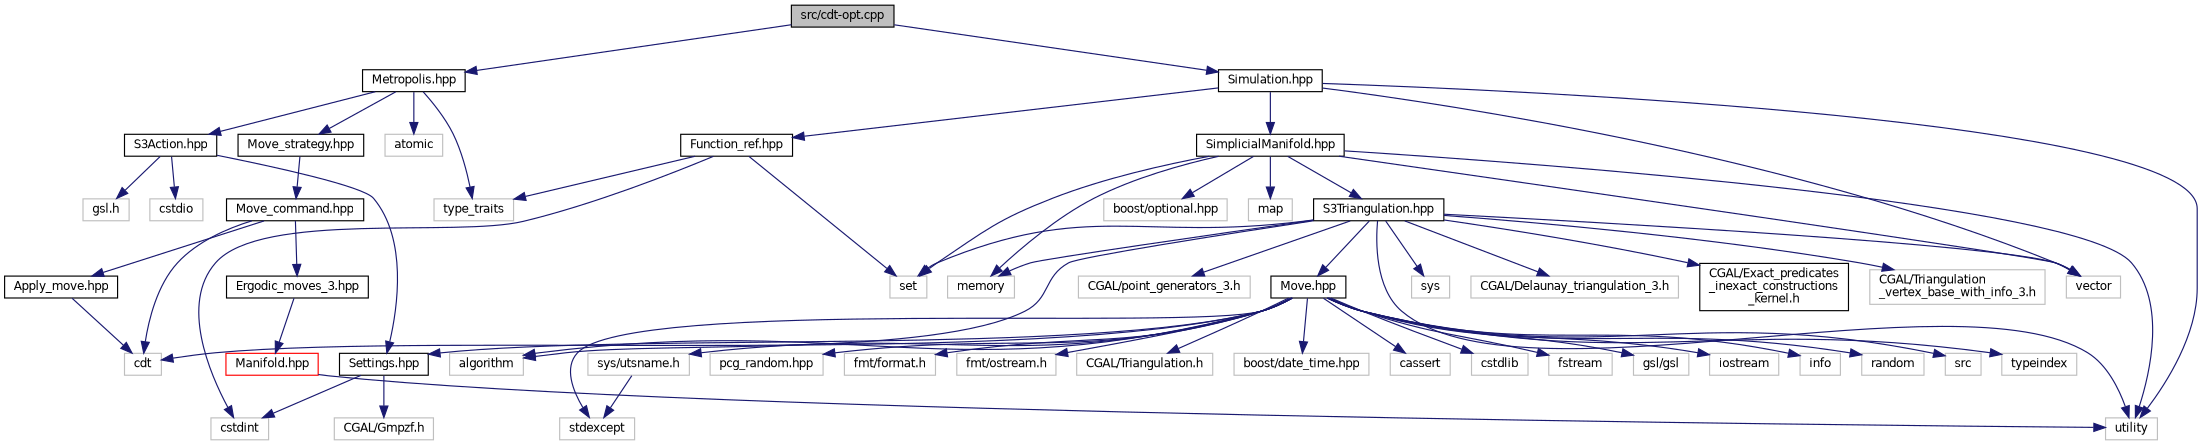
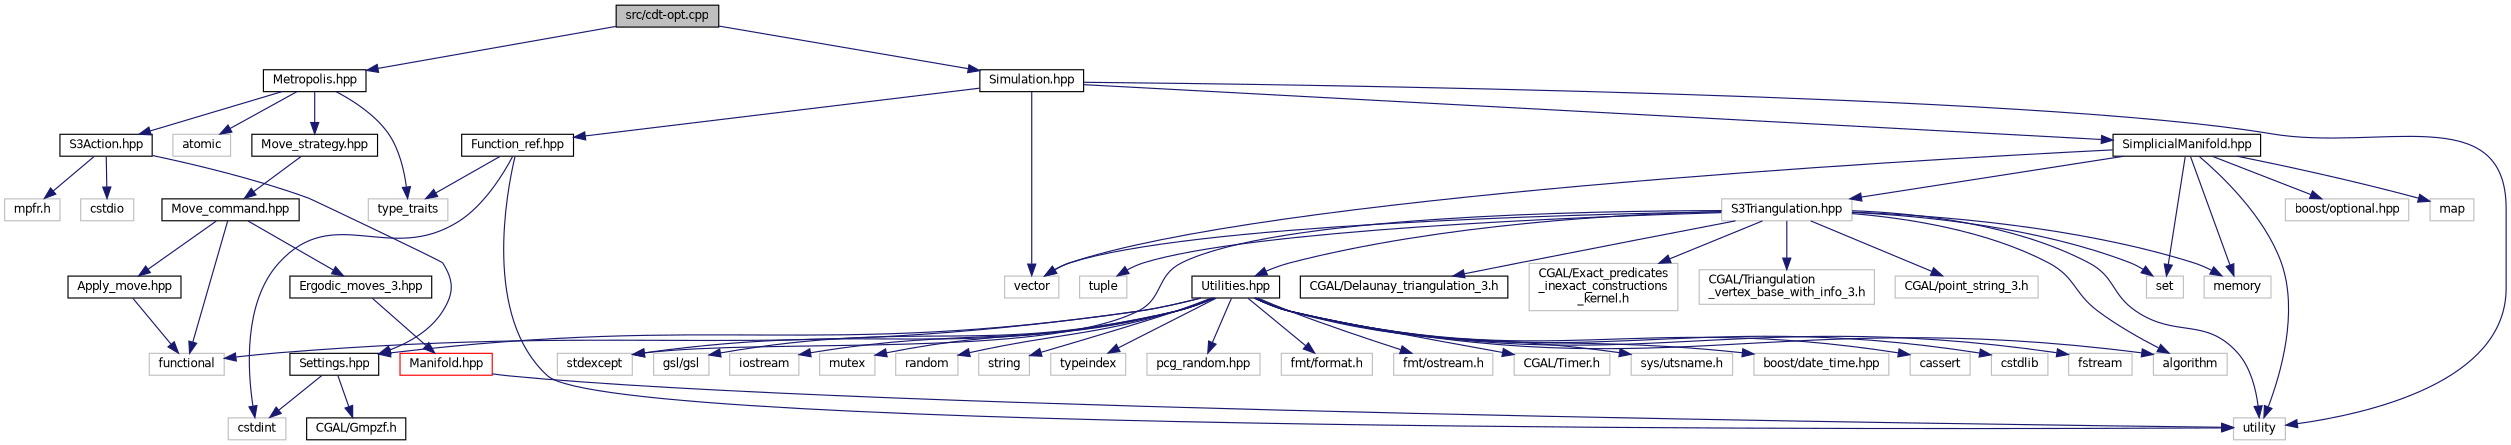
node "gsl.h": label "gsl.h" -> "mpfr.h"
node "S3Triangulation.hpp": color black -> grey75
edge "Function_ref.hpp" -> "set": now "Function_ref.hpp" -> "utility"
node "CGAL/point_generators_3.h": label "CGAL/point_generators_3.h" -> "CGAL/point_string_3.h"
node "Move.hpp": label "Move.hpp" -> "Utilities.hpp"
node "sys": label "sys" -> "tuple"
node "CGAL/Delaunay_triangulation_3.h": color grey75 -> black
node "CGAL/Exact_predicates _inexact_constructions _kernel.h": color black -> grey75
node "cdt": label "cdt" -> "functional"
node "CGAL/Triangulation.h": label "CGAL/Triangulation.h" -> "CGAL/Timer.h"
node "info": label "info" -> "mutex"
node "src": label "src" -> "string"
edge "sys/utsname.h" -> "stdexcept": now "S3Triangulation.hpp" -> "stdexcept"
node "CGAL/Gmpzf.h": color grey75 -> black
